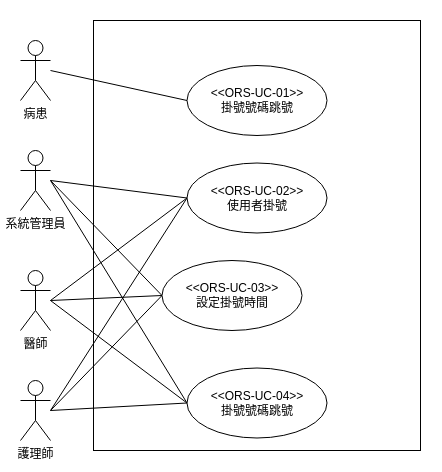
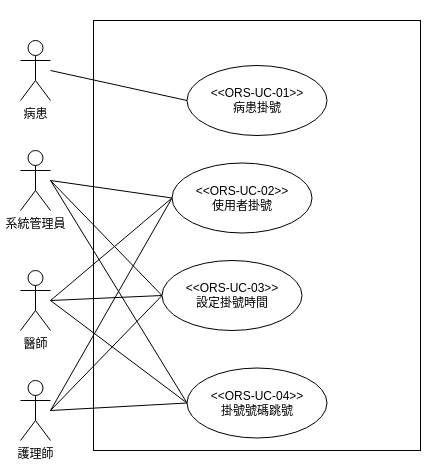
node "<<ORS-UC-01>> 掛號號碼跳號": label "<<ORS-UC-01>> 掛號號碼跳號" -> "<<ORS-UC-01>> 病患掛號"
node "<<ORS-UC-02>> 使用者掛號": moved (257, 198) -> (242, 198)
